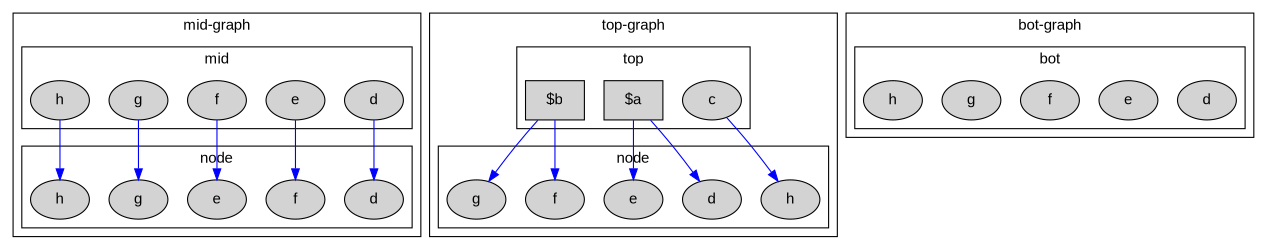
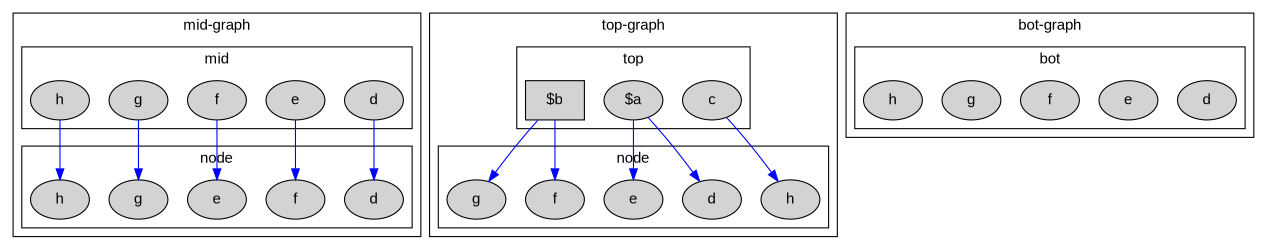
node "$a": shape box -> ellipse
